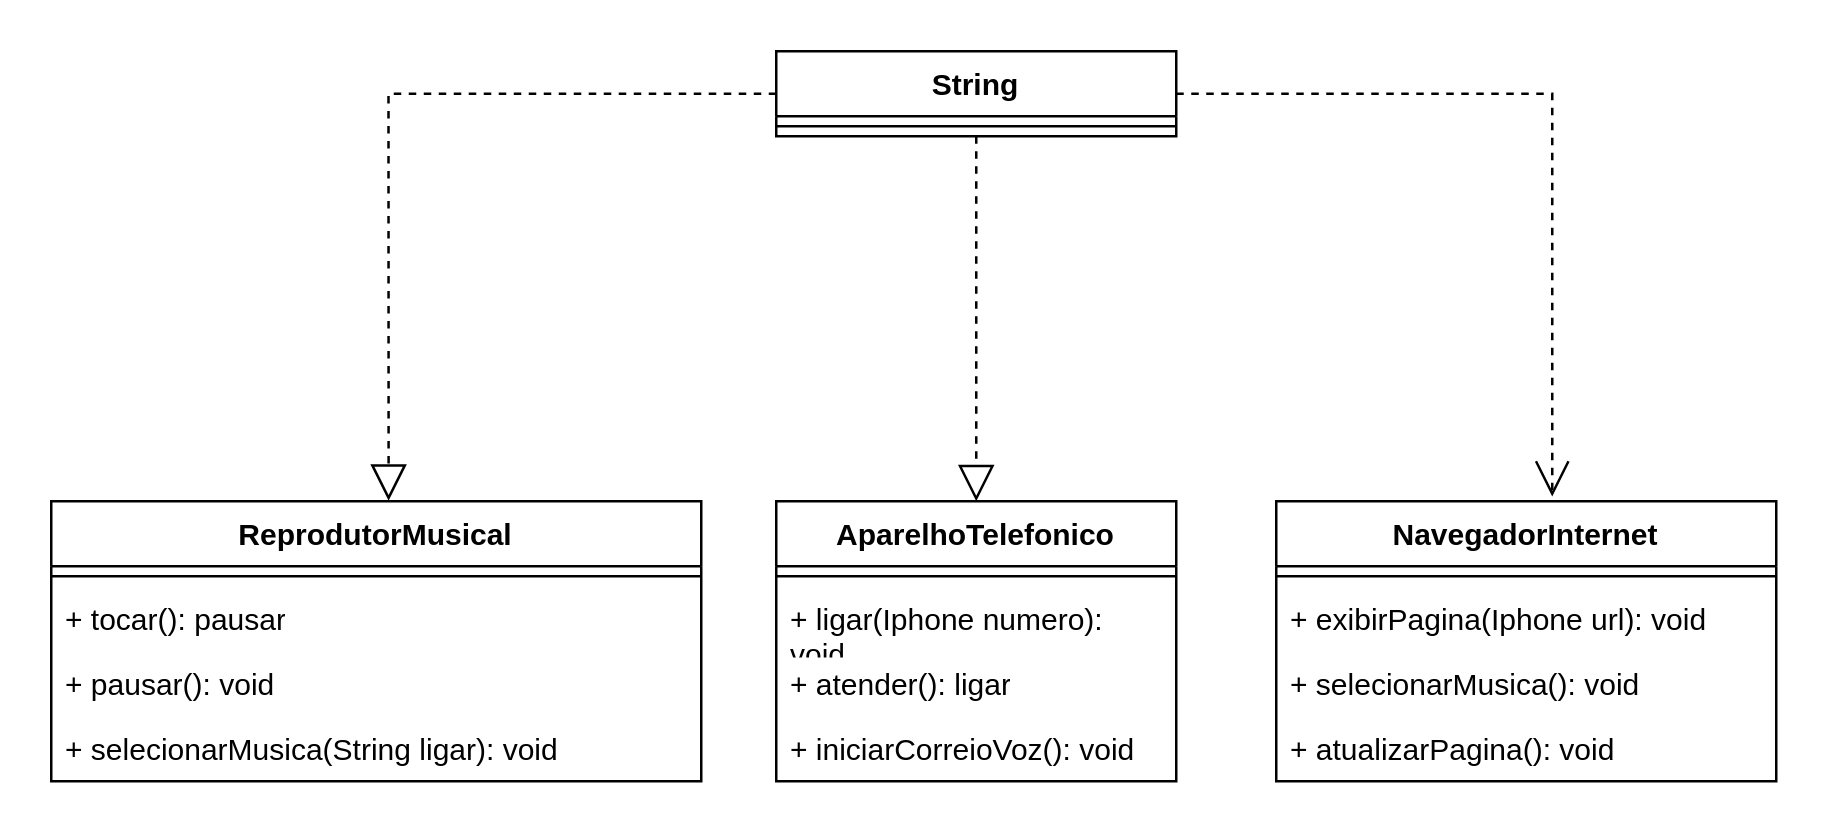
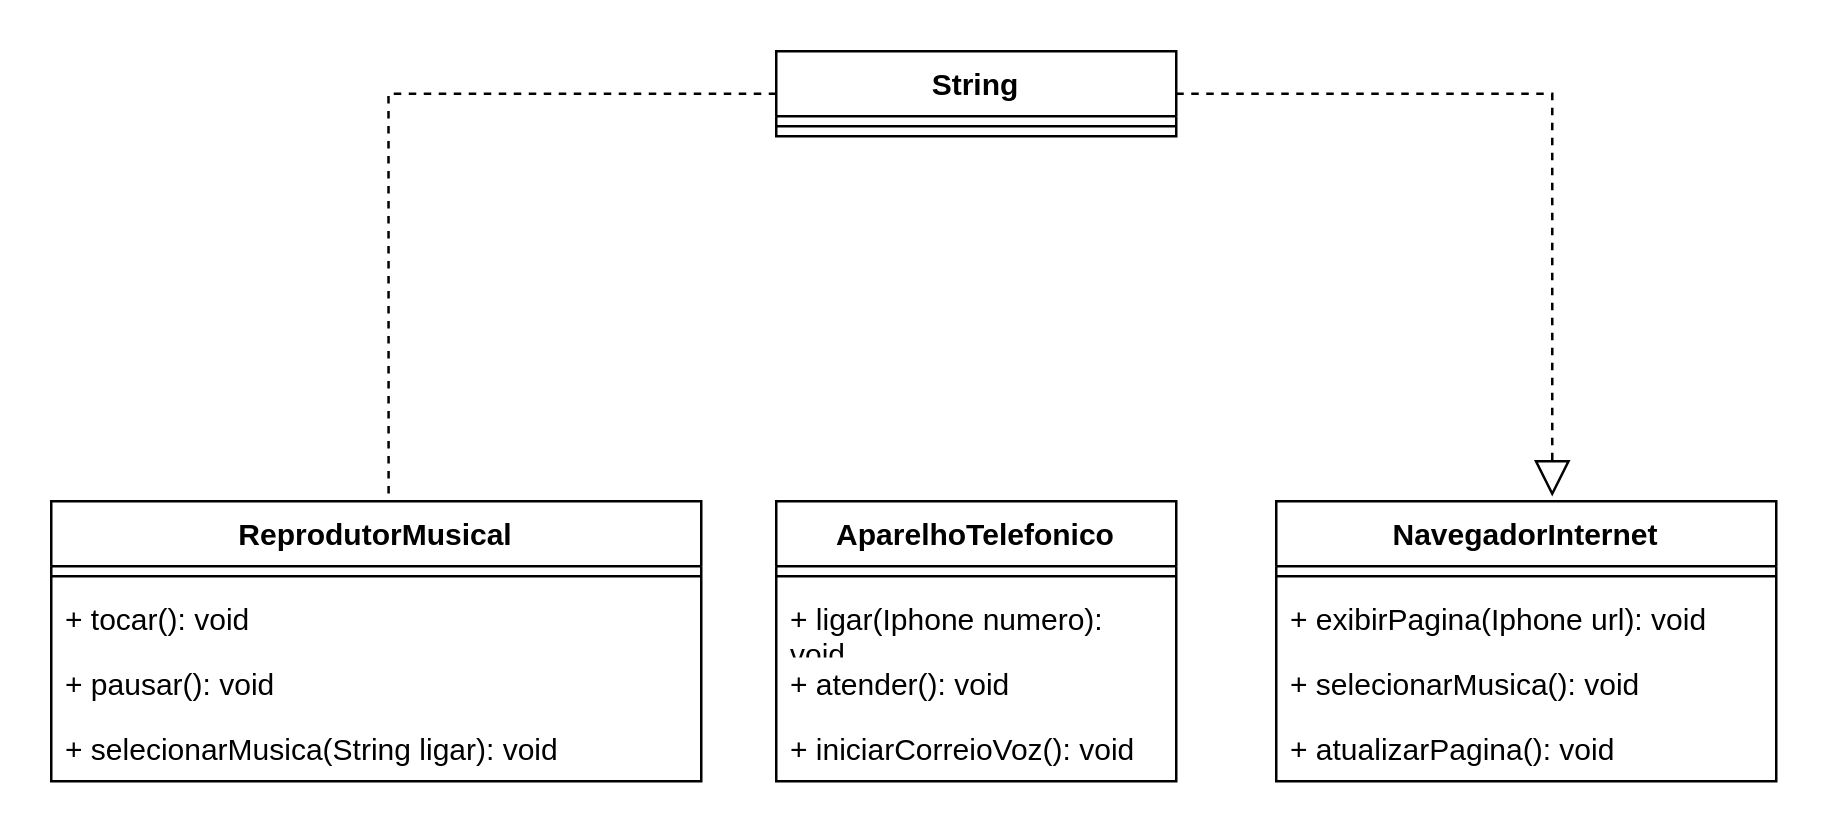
edge "String" -> "AparelhoTelefonico": removed
edge "String" -> "ReprodutorMusical": arrowhead block -> none
edge "String" -> "NavegadorInternet": arrowhead open -> block
node "+ tocar(): pausar": label "+ tocar(): pausar" -> "+ tocar(): void"
node "+ atender(): ligar": label "+ atender(): ligar" -> "+ atender(): void"
